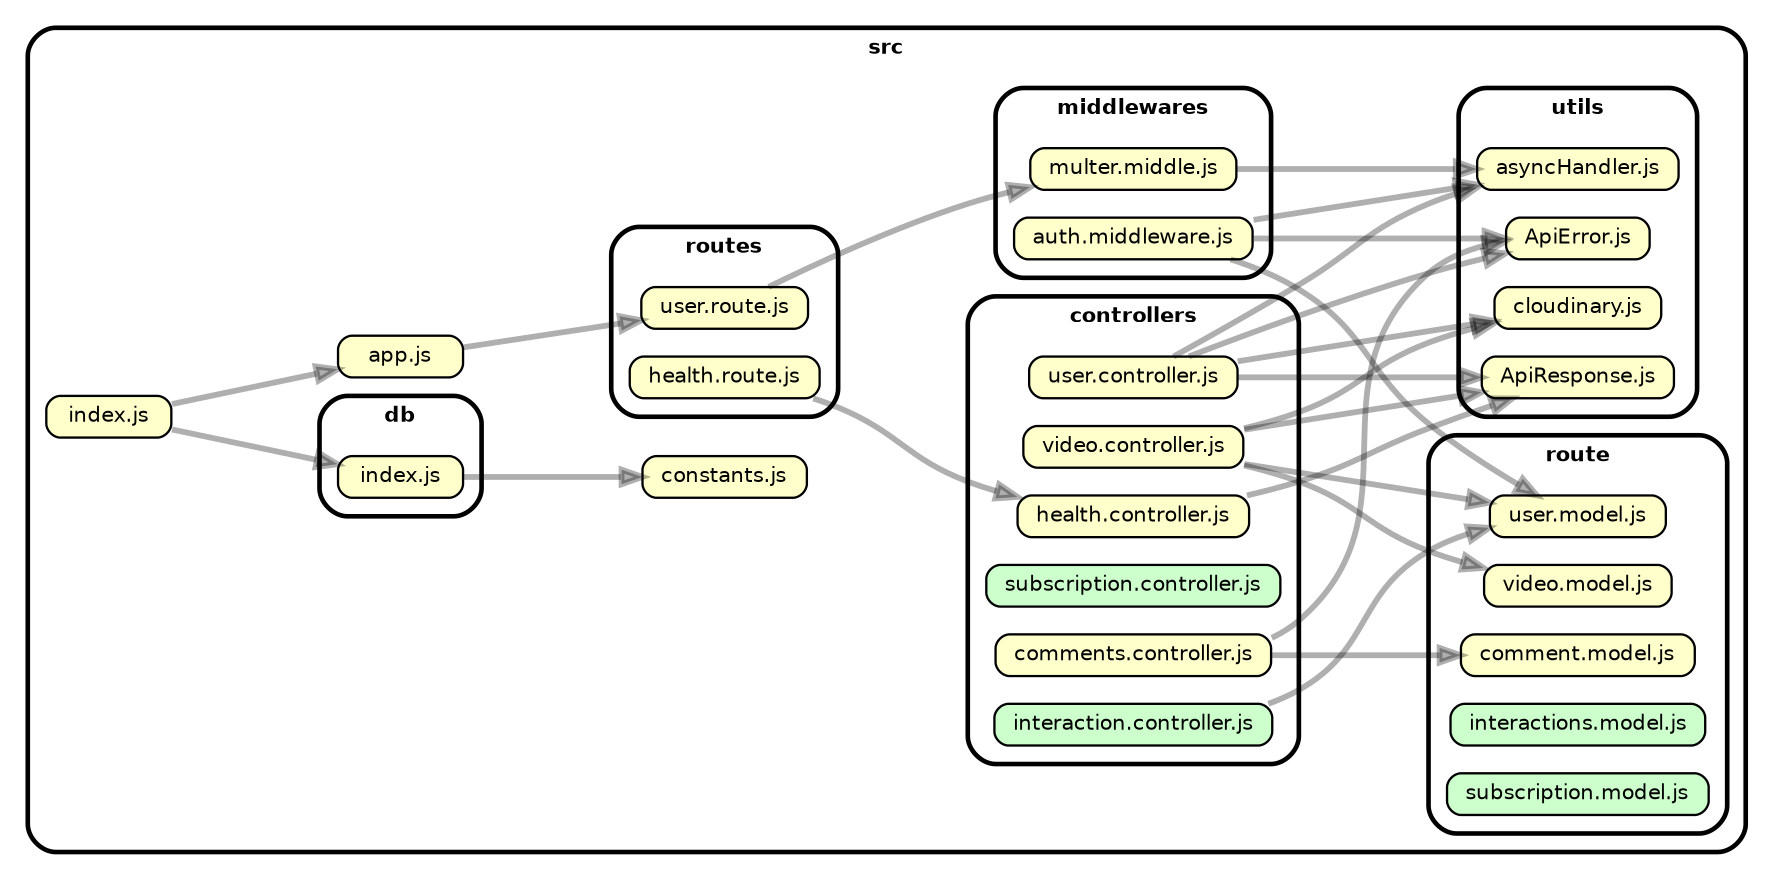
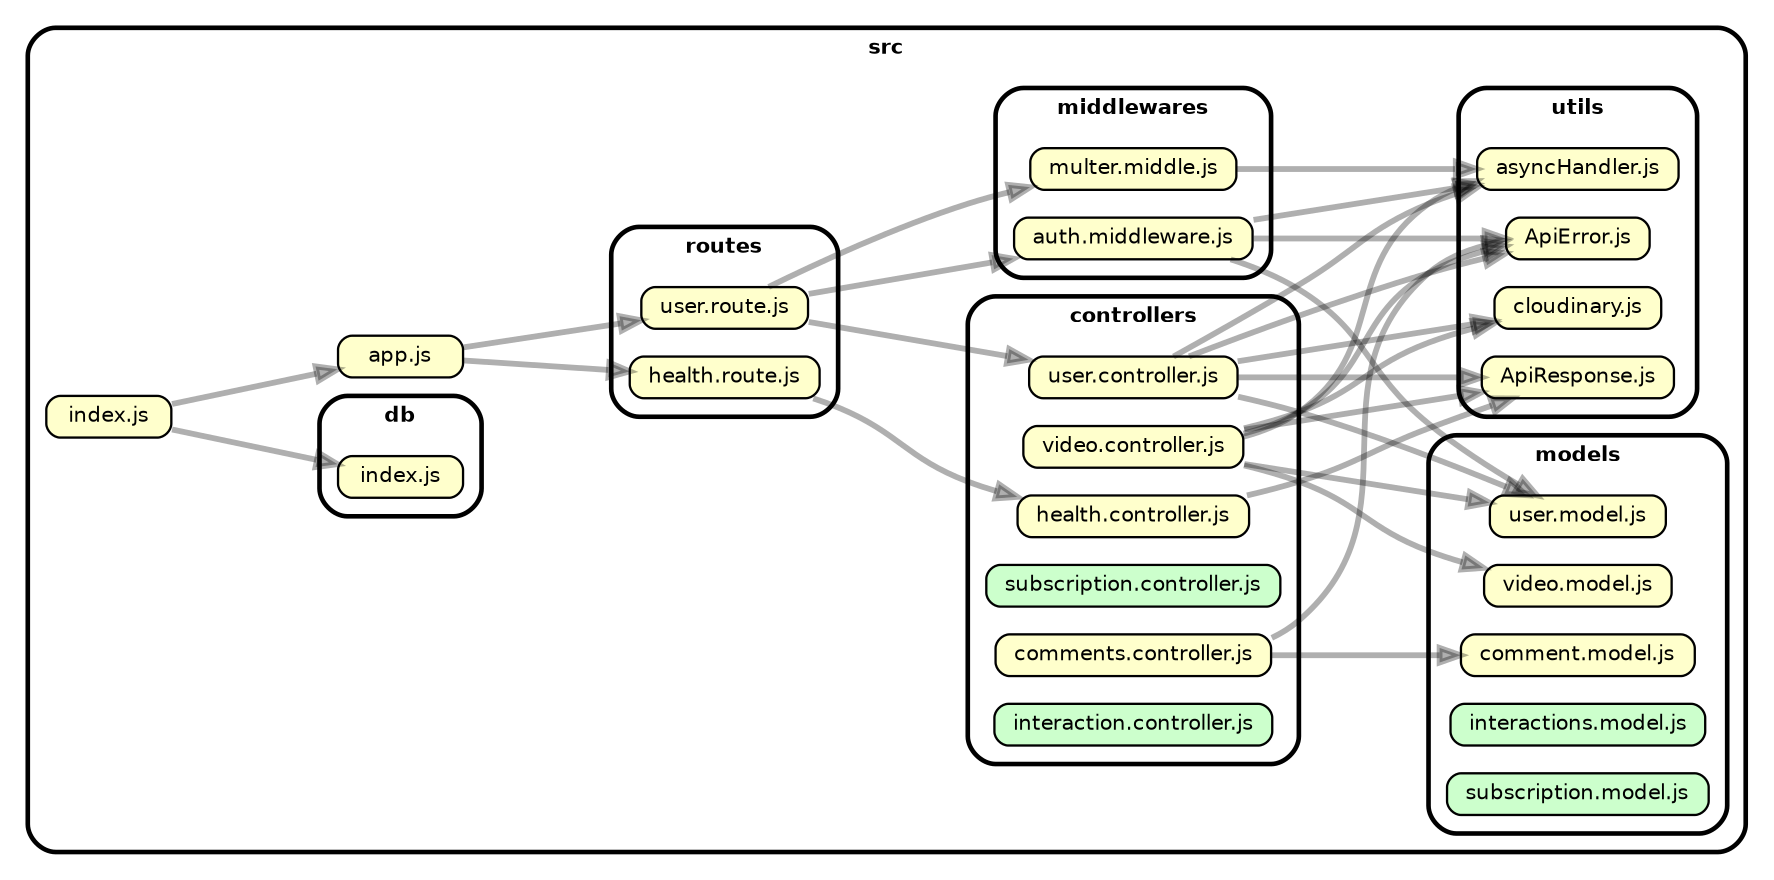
edge "user.route.js" -> "auth.middleware.js": added
edge "video.controller.js" -> "asyncHandler.js": added
edge "user.route.js" -> "user.controller.js": added
edge "video.controller.js" -> "ApiError.js": added
edge "app.js" -> "health.route.js": added
cluster "route": label "route" -> "models"
node "constants.js": removed
edge "interaction.controller.js" -> "user.model.js": now "user.controller.js" -> "user.model.js"
